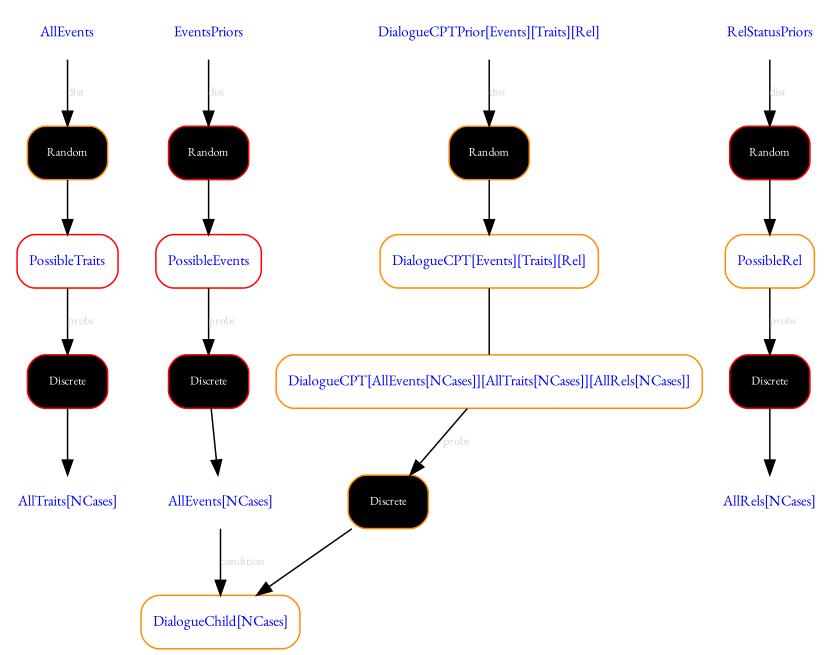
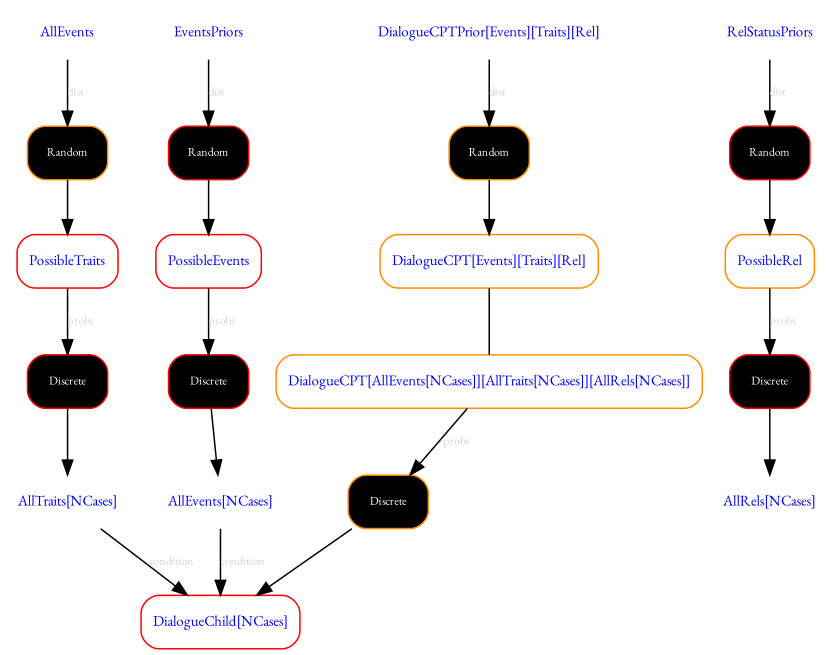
edge "AllTraits[NCases]" -> "DialogueChild[NCases]": added, label "condition"
node "DialogueChild[NCases]": color darkorange -> red
